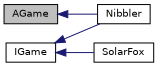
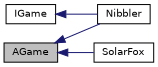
edge "SolarFox" -> "IGame": now "SolarFox" -> "AGame"
